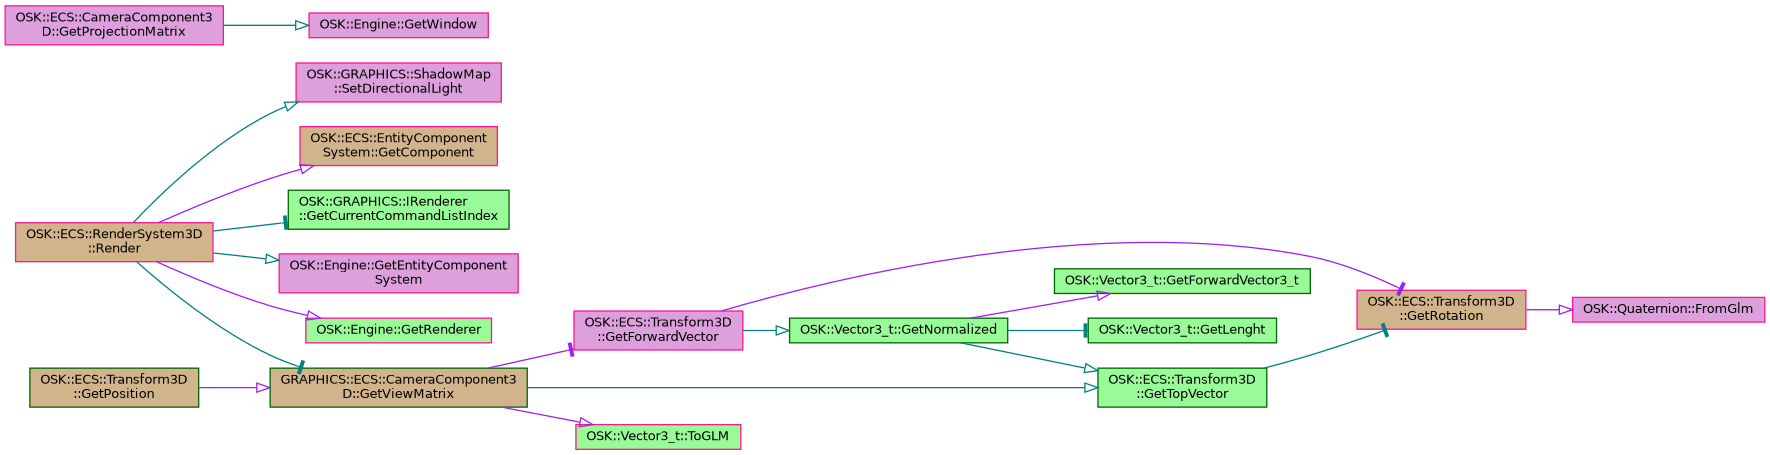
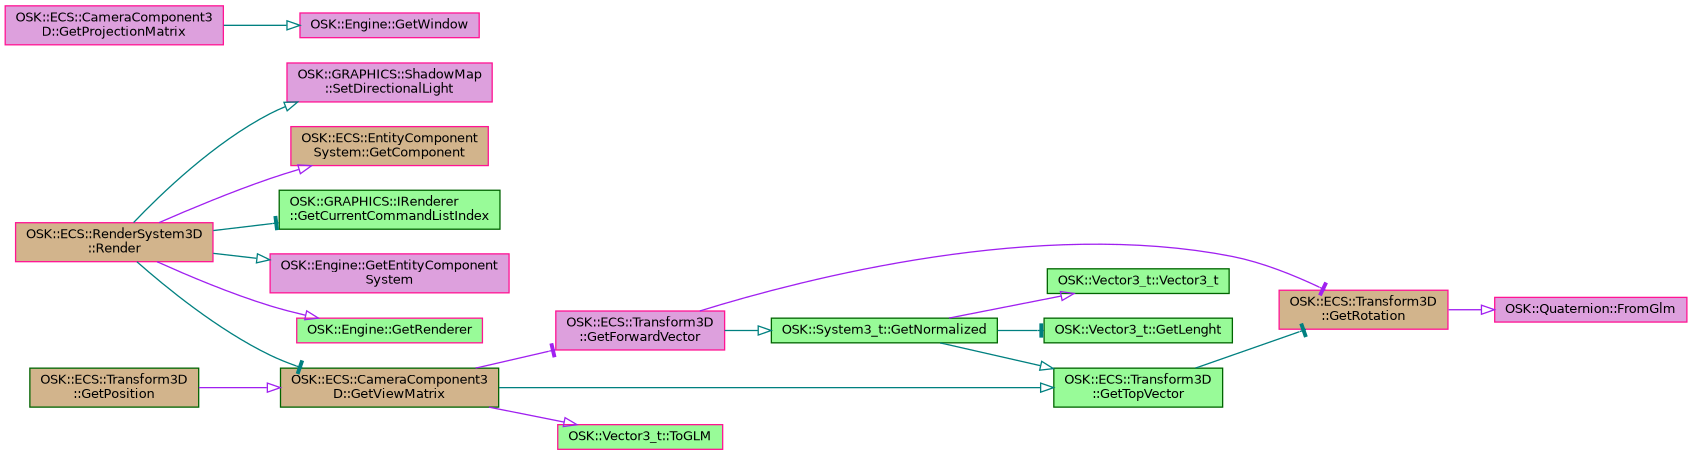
node "OSK::Vector3_t::GetForwardVector3_t": label "OSK::Vector3_t::GetForwardVector3_t" -> "OSK::Vector3_t::Vector3_t"
node "OSK::Vector3_t::GetNormalized": label "OSK::Vector3_t::GetNormalized" -> "OSK::System3_t::GetNormalized"
node "GRAPHICS::ECS::CameraComponent3 D::GetViewMatrix": label "GRAPHICS::ECS::CameraComponent3 D::GetViewMatrix" -> "OSK::ECS::CameraComponent3 D::GetViewMatrix"
